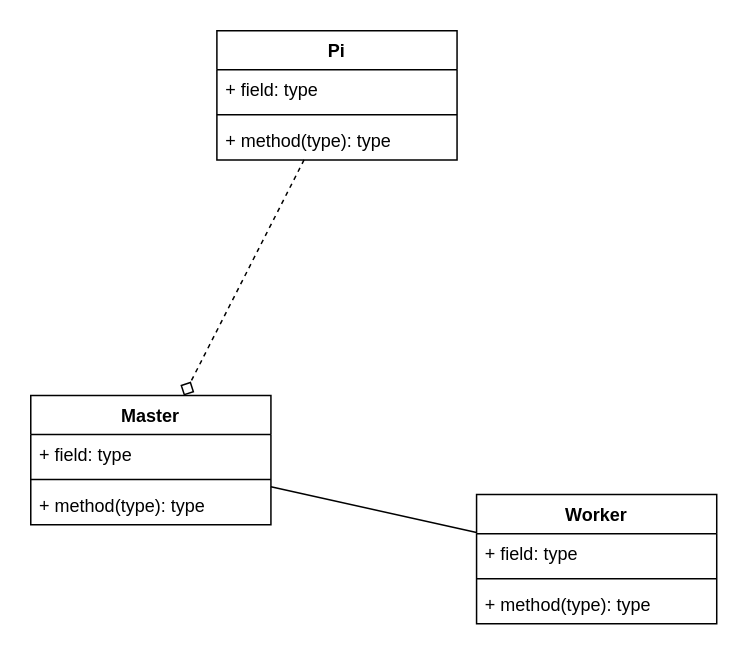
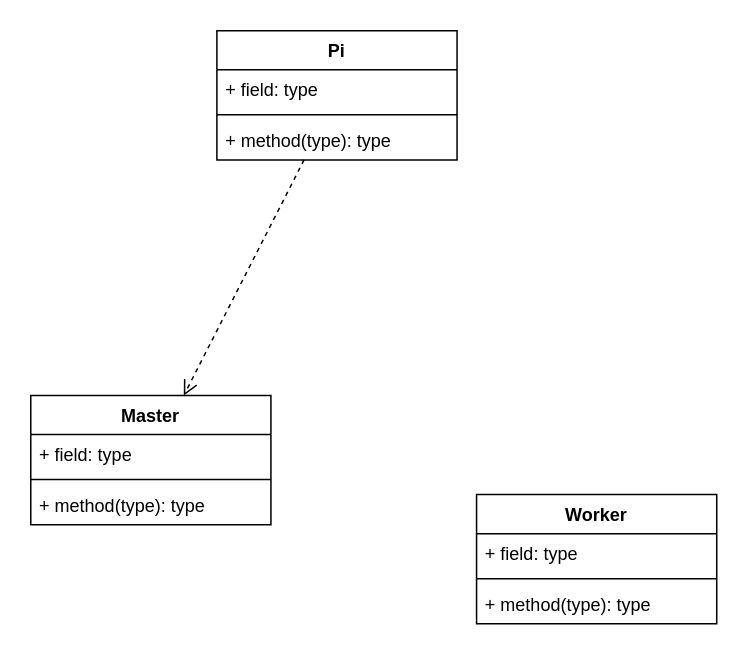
edge "Pi" -> "Master": arrowhead diamond -> open
edge "Master" -- "Worker": removed
